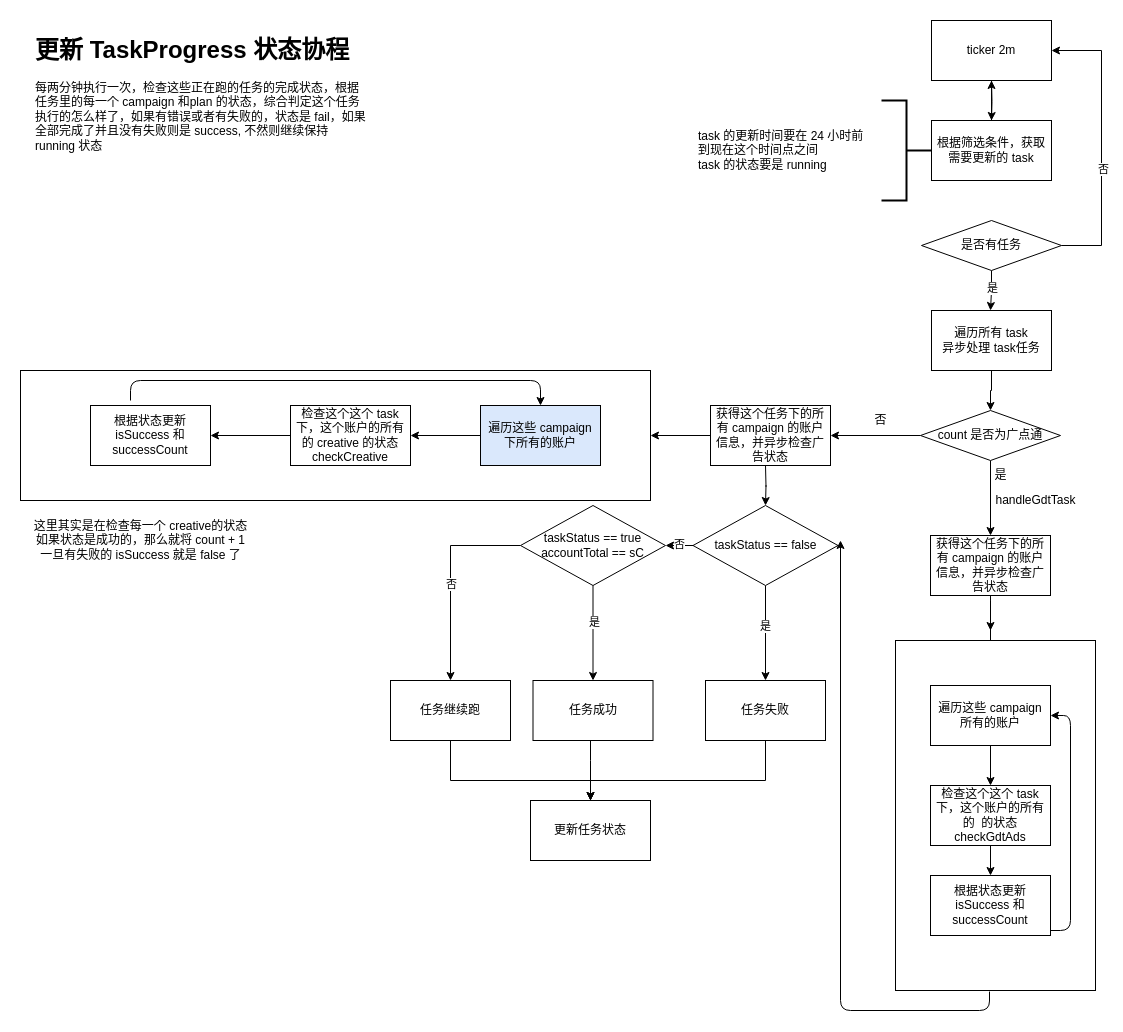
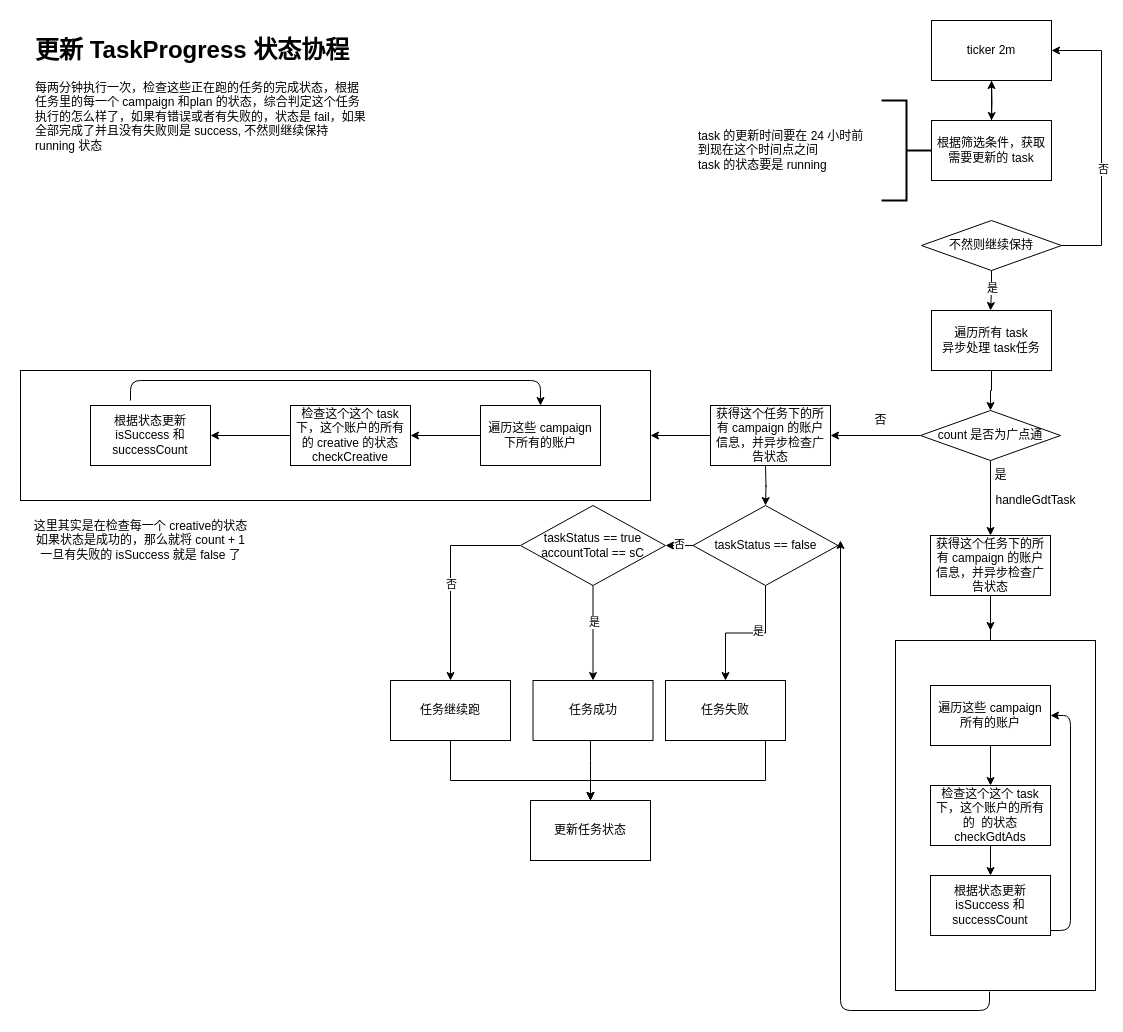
node "是否有任务": label "是否有任务" -> "不然则继续保持"
node "遍历这些 campaign 下所有的账户": fillcolor #dae8fc -> #ffffff
node "任务失败": moved (766, 711) -> (726, 711)
